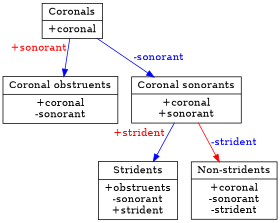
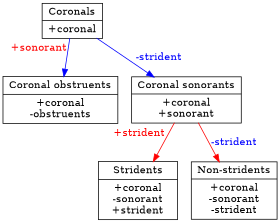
edge "Coronals" -> "Coronal sonorants": label "-sonorant" -> "-strident"
node "Coronal obstruents": text "-sonorant" -> "-obstruents"
edge "Coronal sonorants" -> "Stridents": color blue -> red
node "Stridents": text "+obstruents" -> "+coronal"
